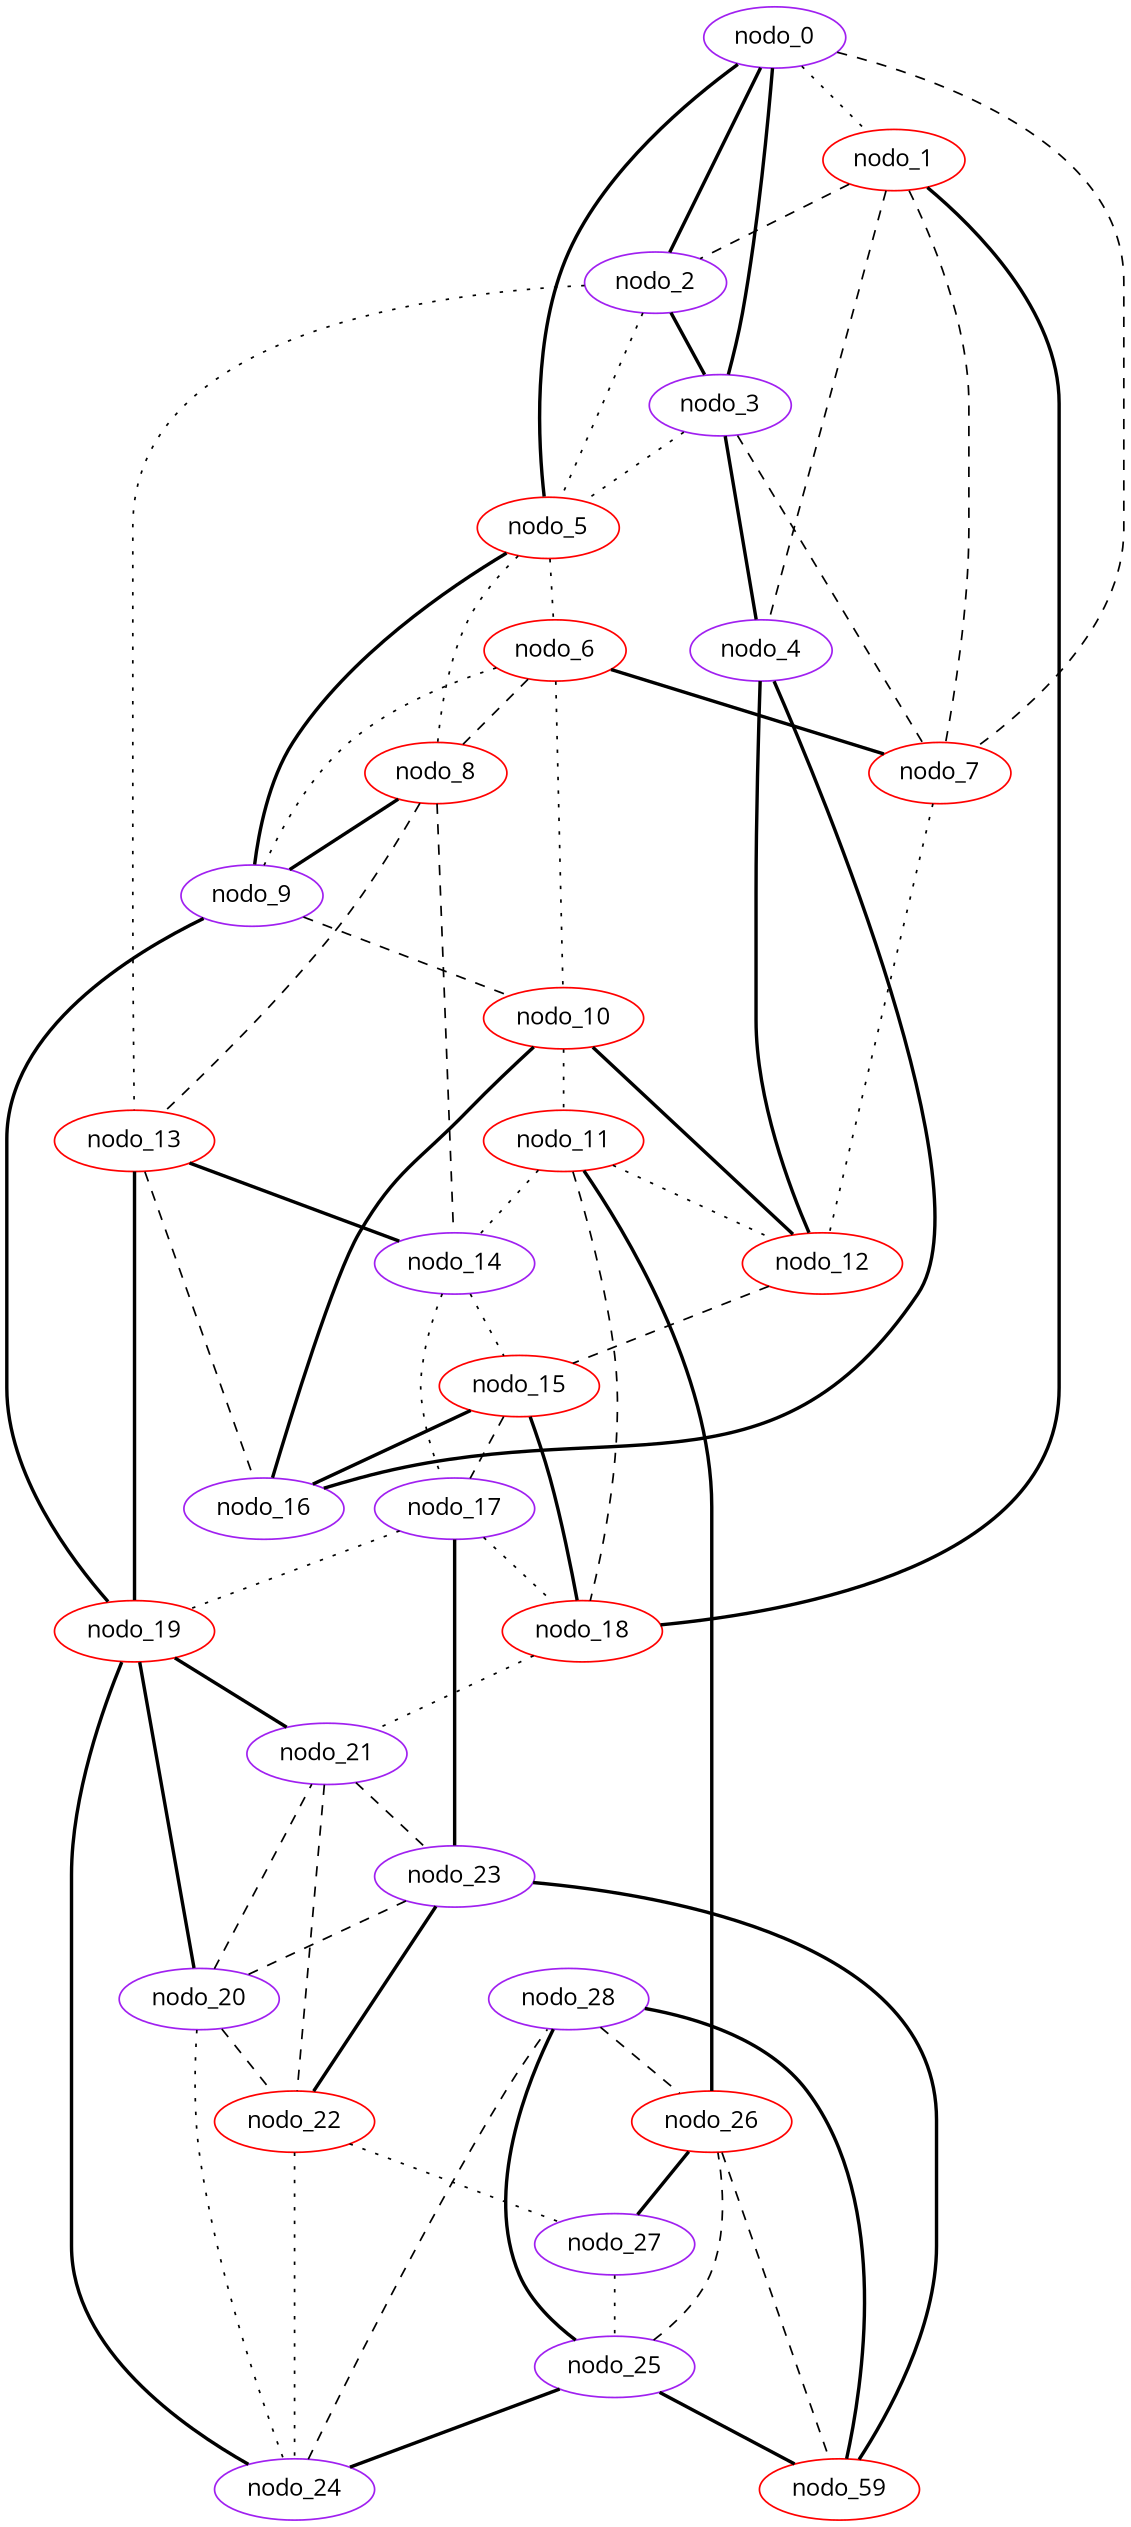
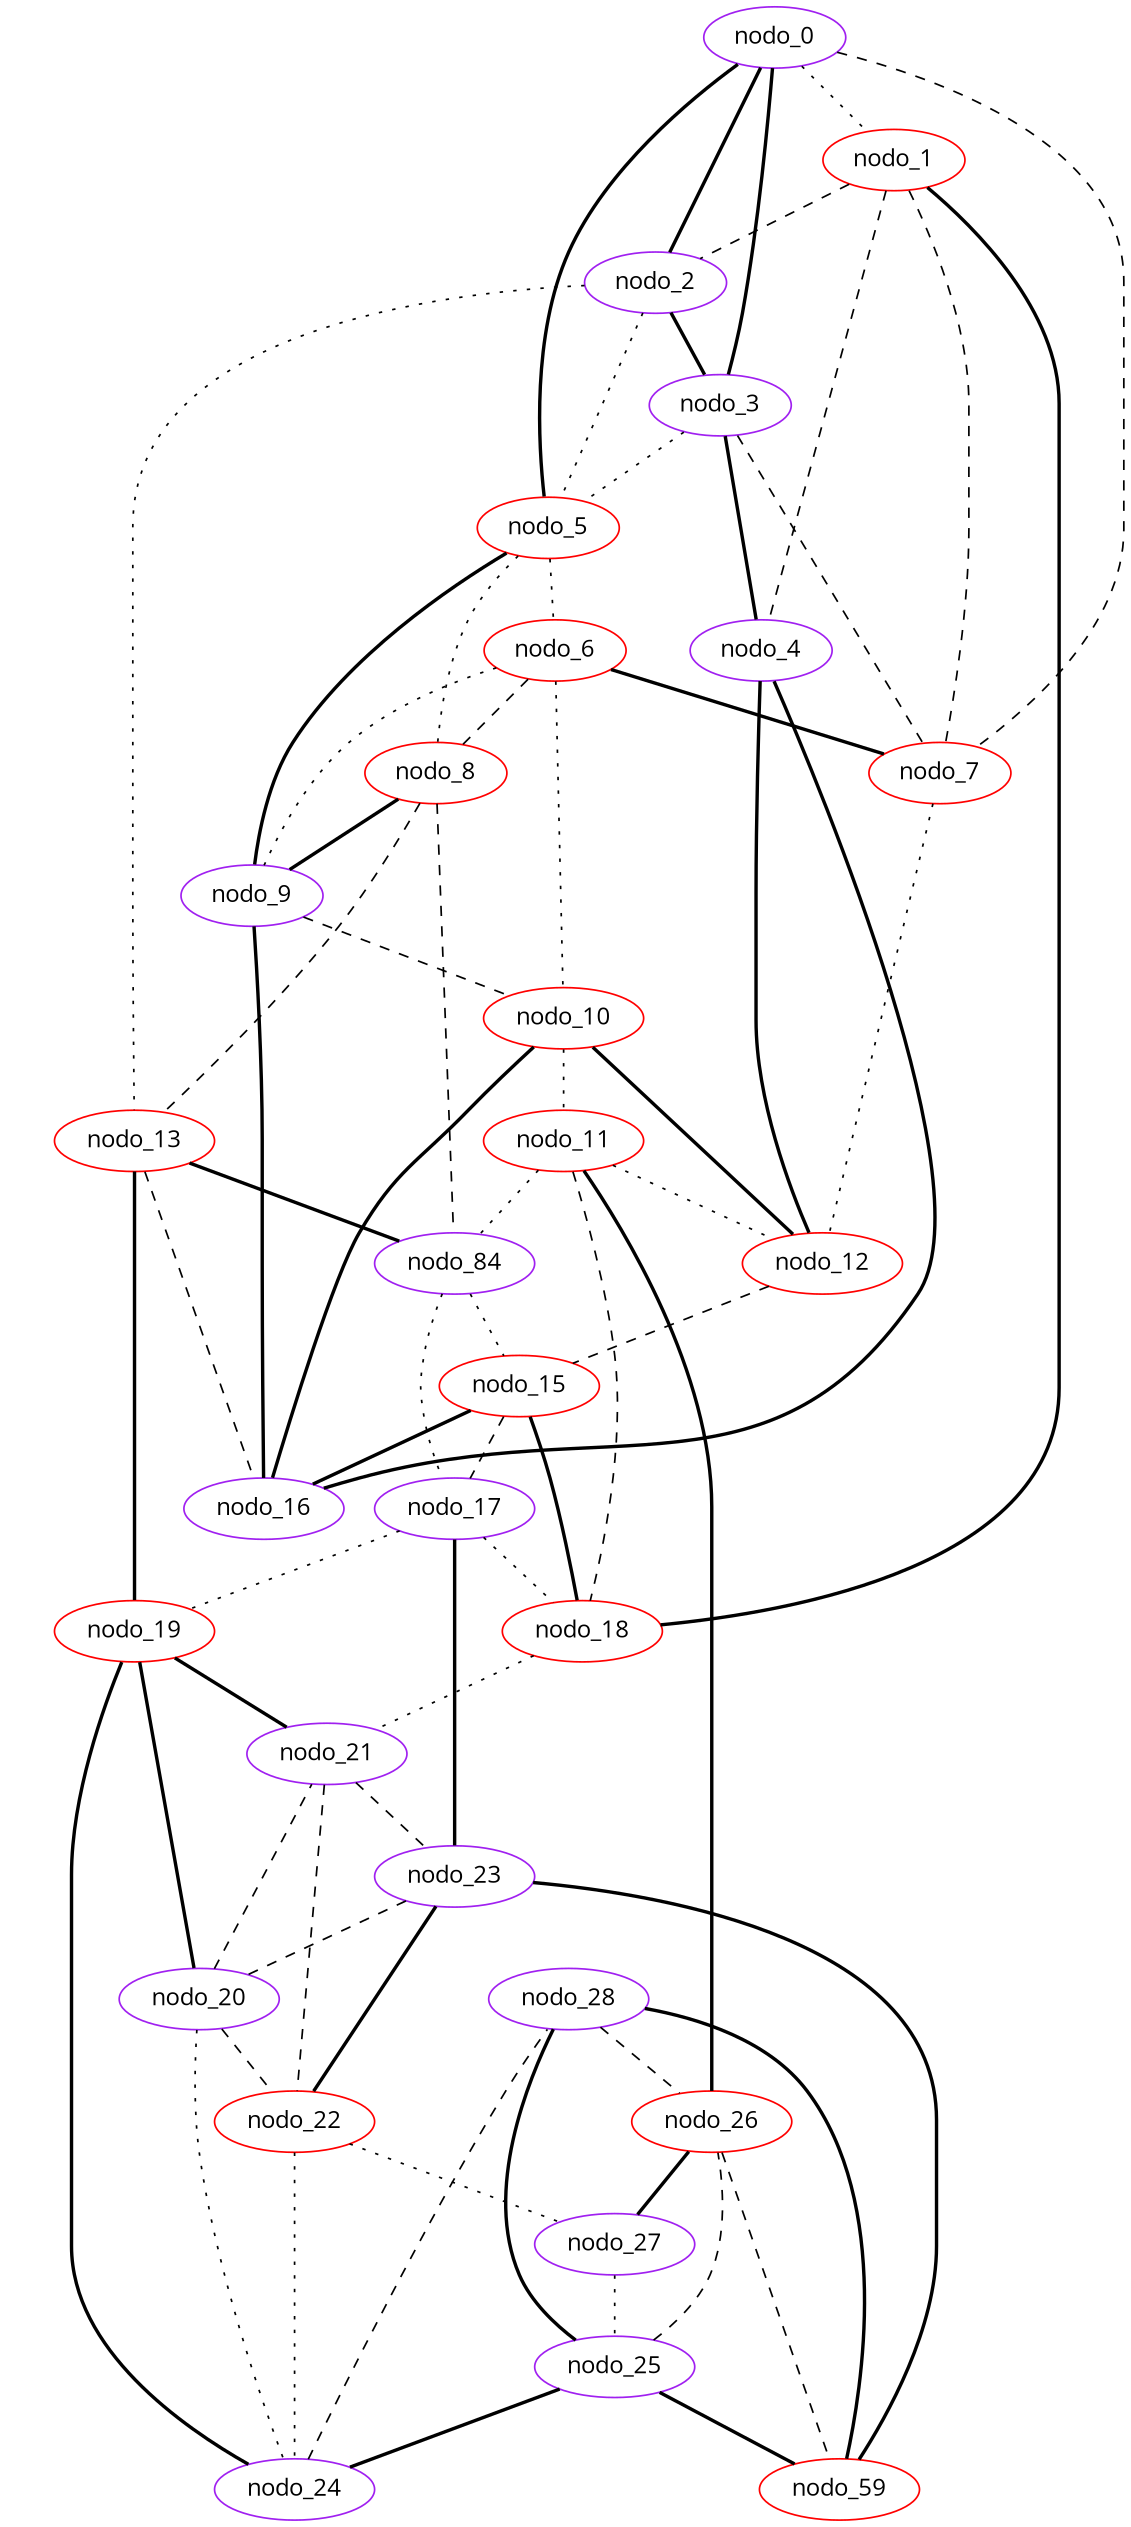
edge "nodo_9" -- "nodo_19": now "nodo_9" -- "nodo_16"
node "nodo_14": label "nodo_14" -> "nodo_84"
